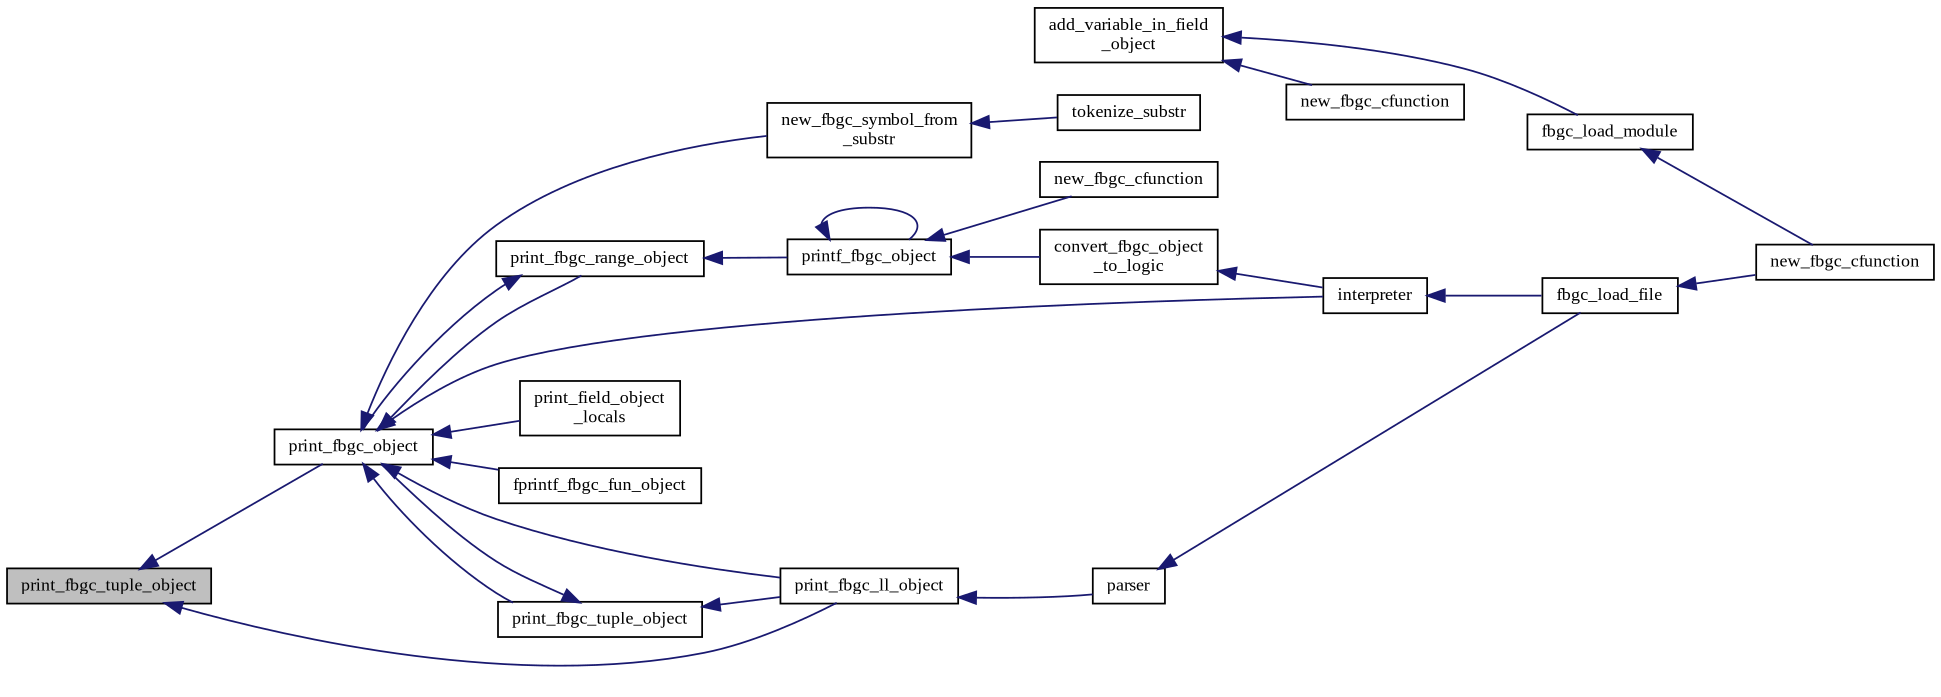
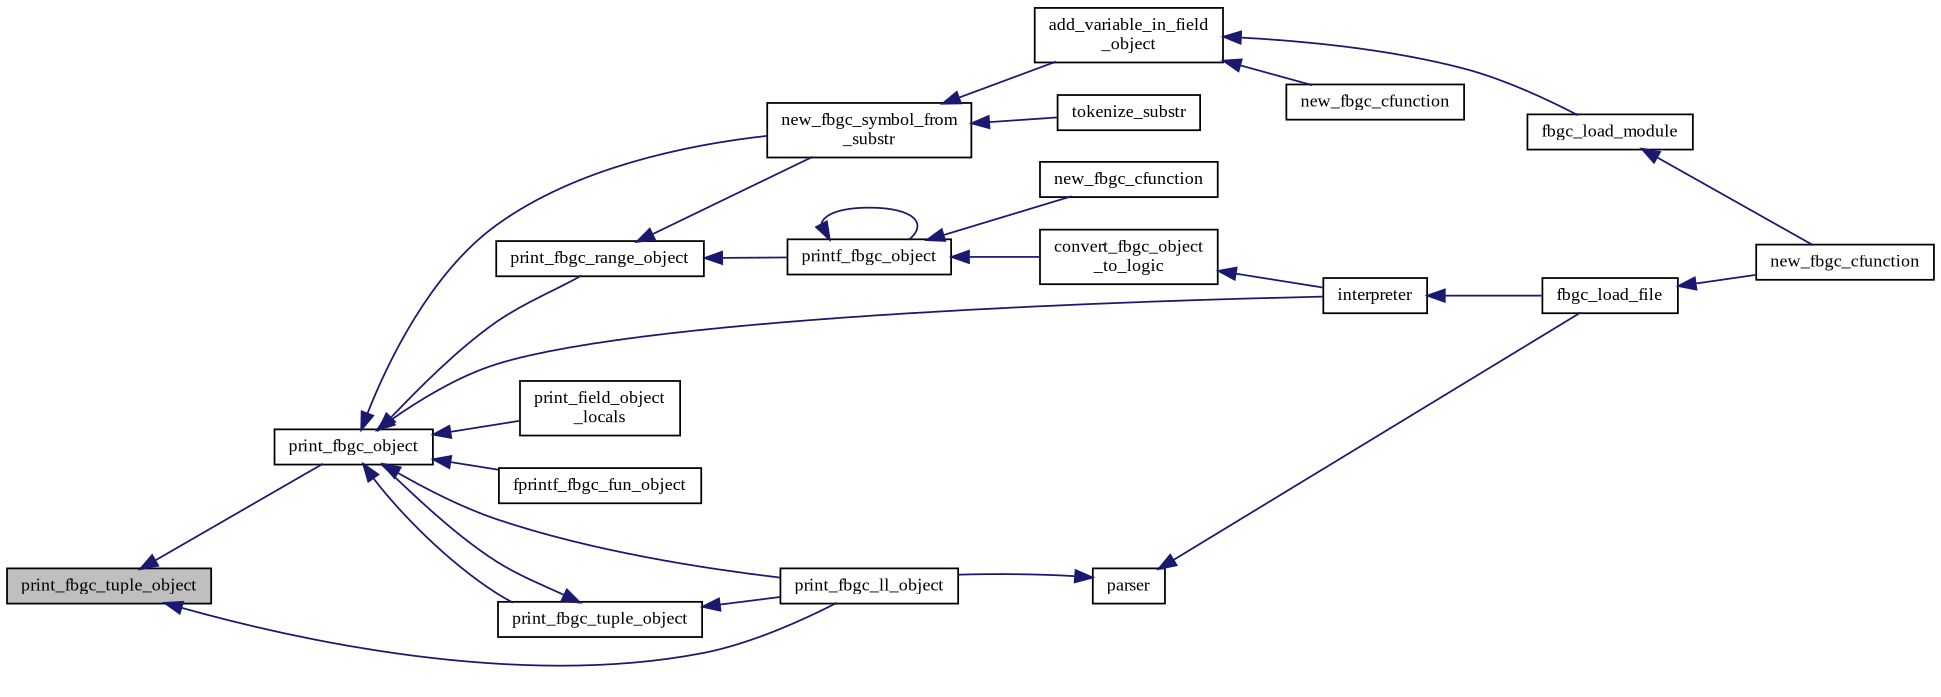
edge "add_variable_in_field _object" -> "new_fbgc_symbol_from _substr": added
edge "print_fbgc_object" -> "print_fbgc_range_object": now "new_fbgc_symbol_from _substr" -> "print_fbgc_range_object"
edge "parser" -> "print_fbgc_ll_object": reversed
